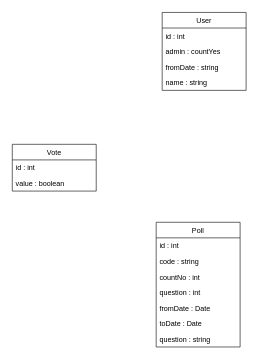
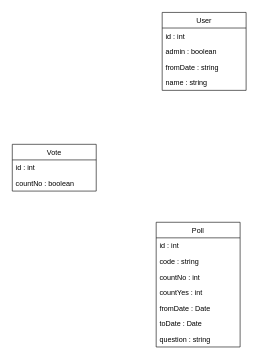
node "admin : countYes": label "admin : countYes" -> "admin : boolean"
node "value : boolean": label "value : boolean" -> "countNo : boolean"
node "question : int": label "question : int" -> "countYes : int"
